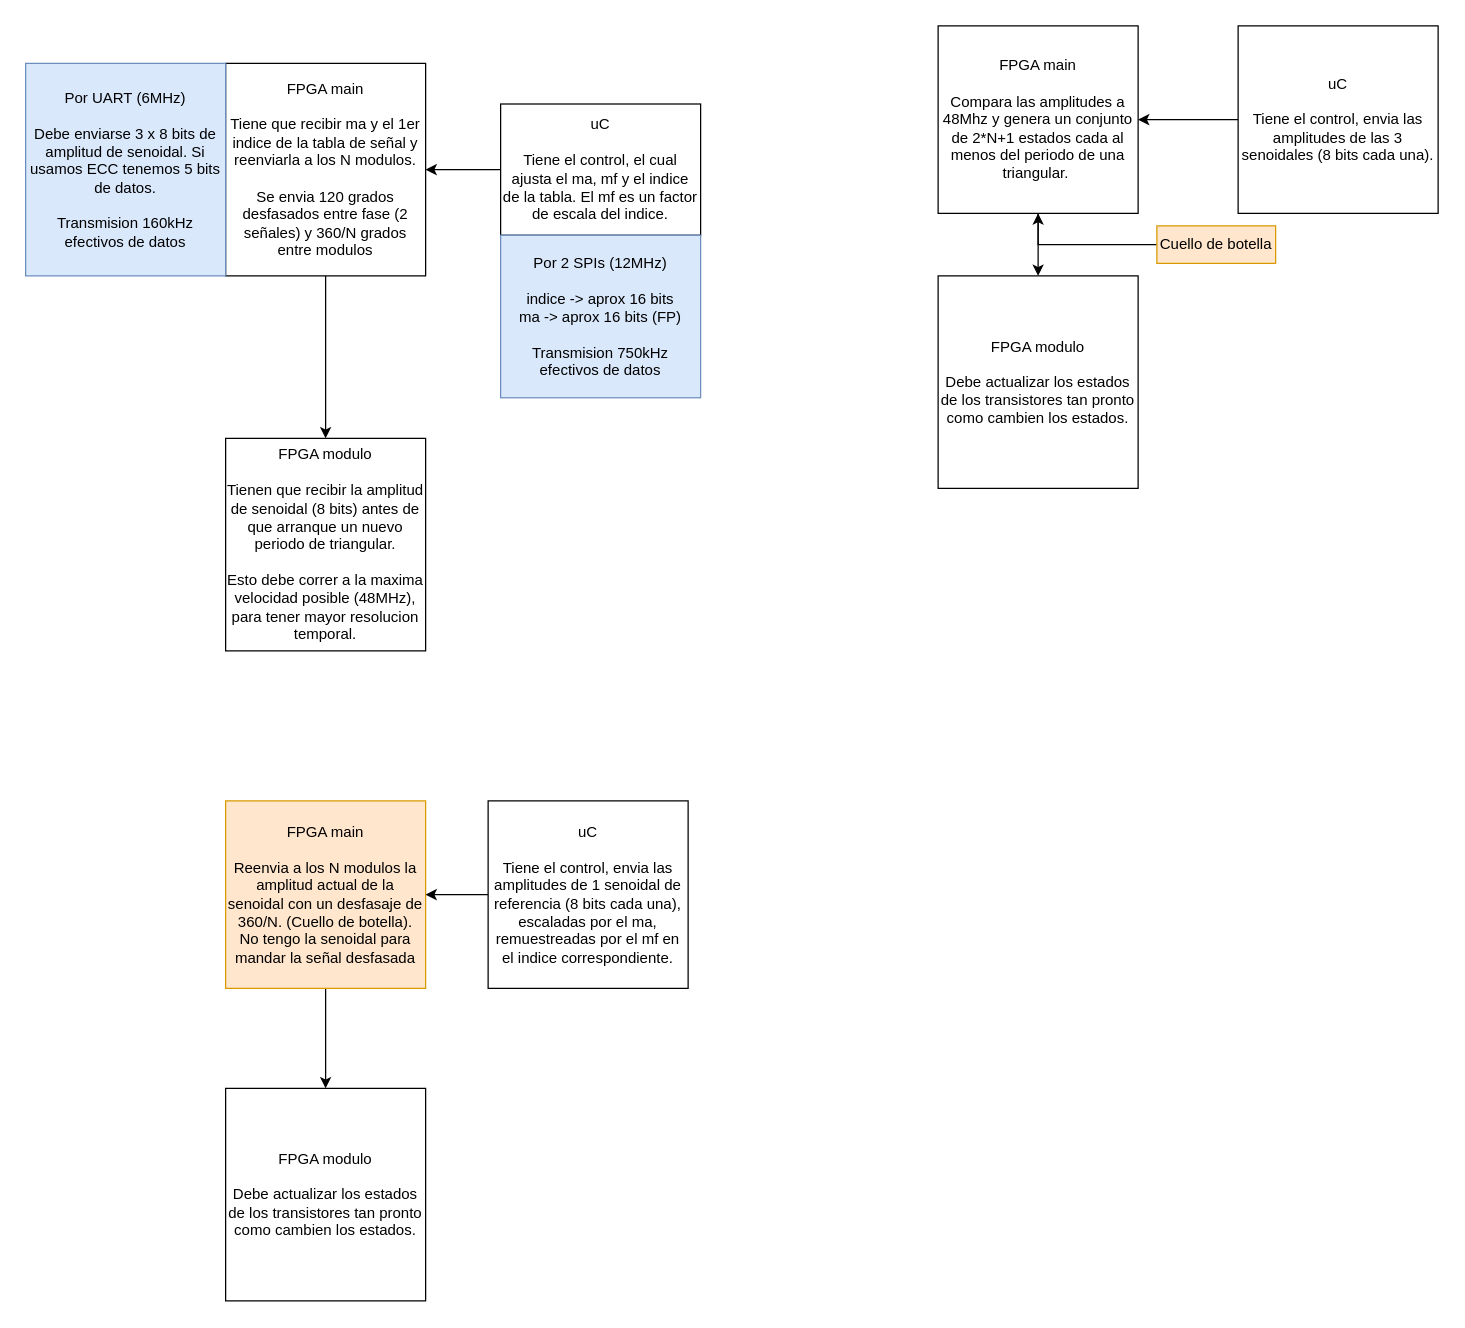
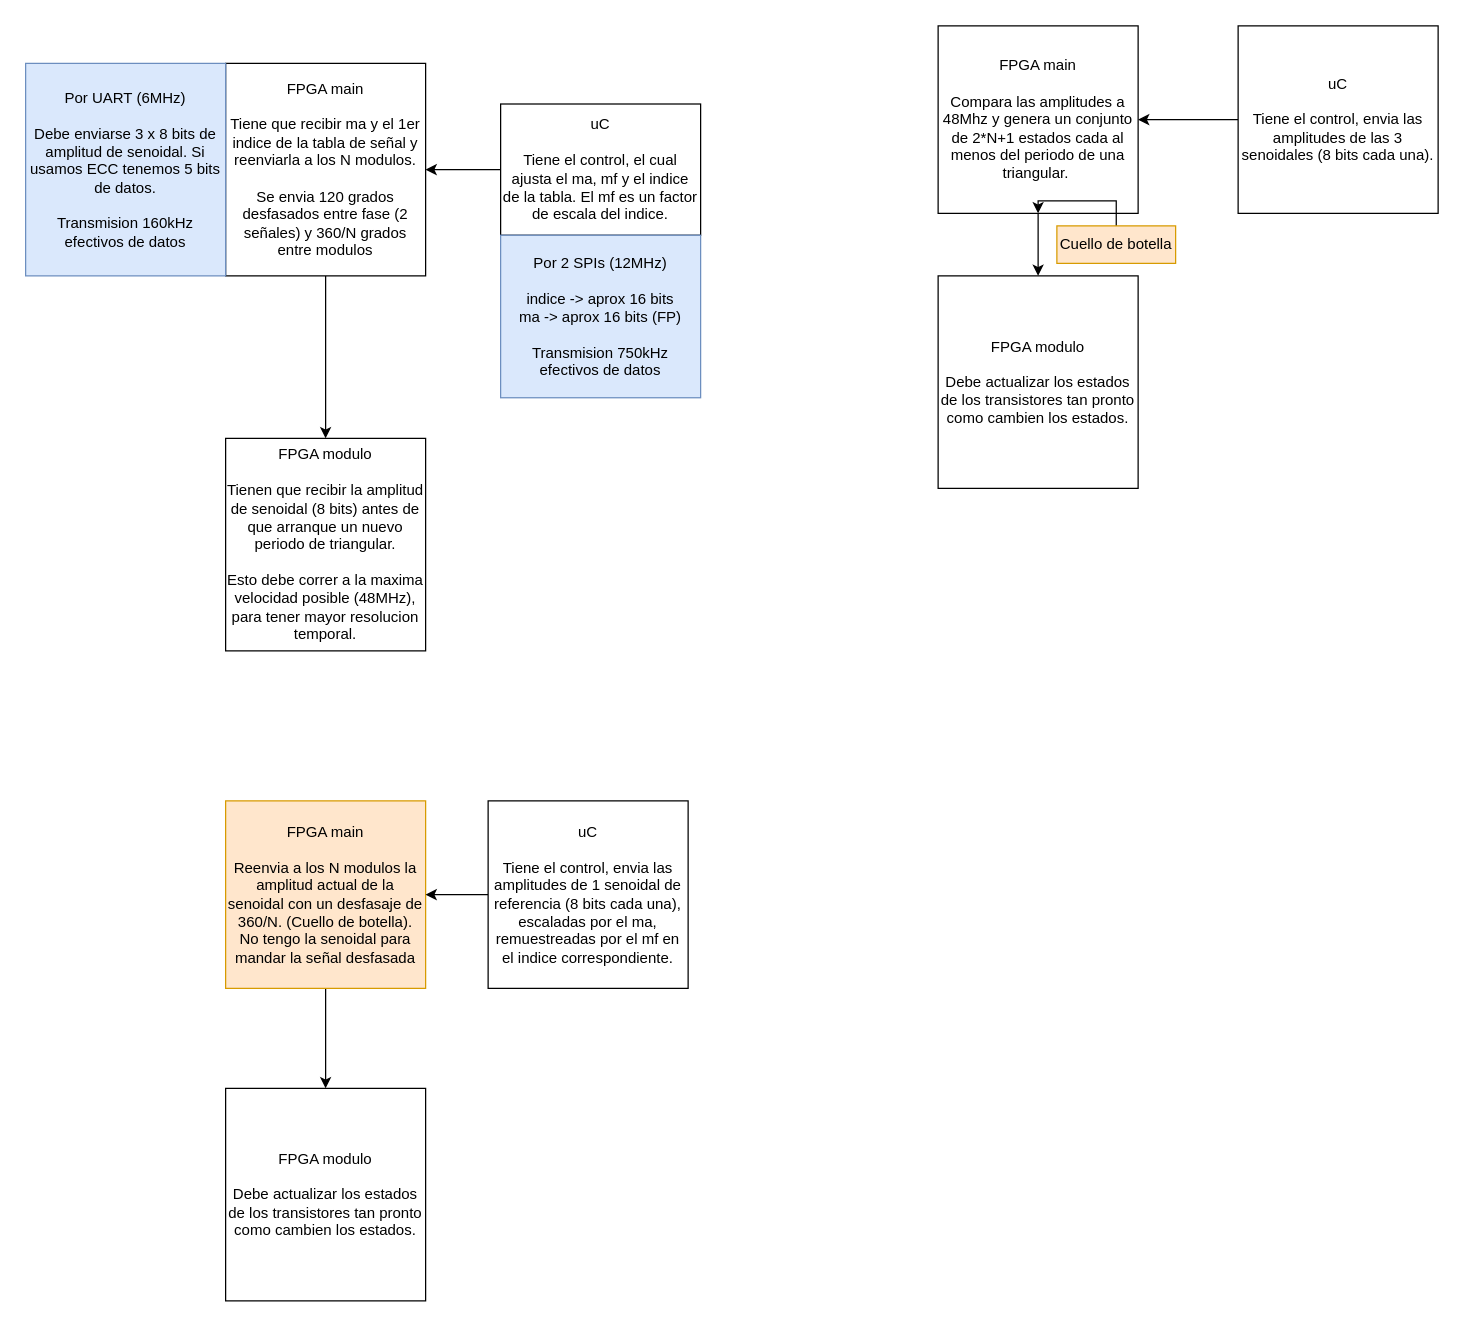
node "Cuello de botella": moved (1216, 244) -> (1116, 244)
